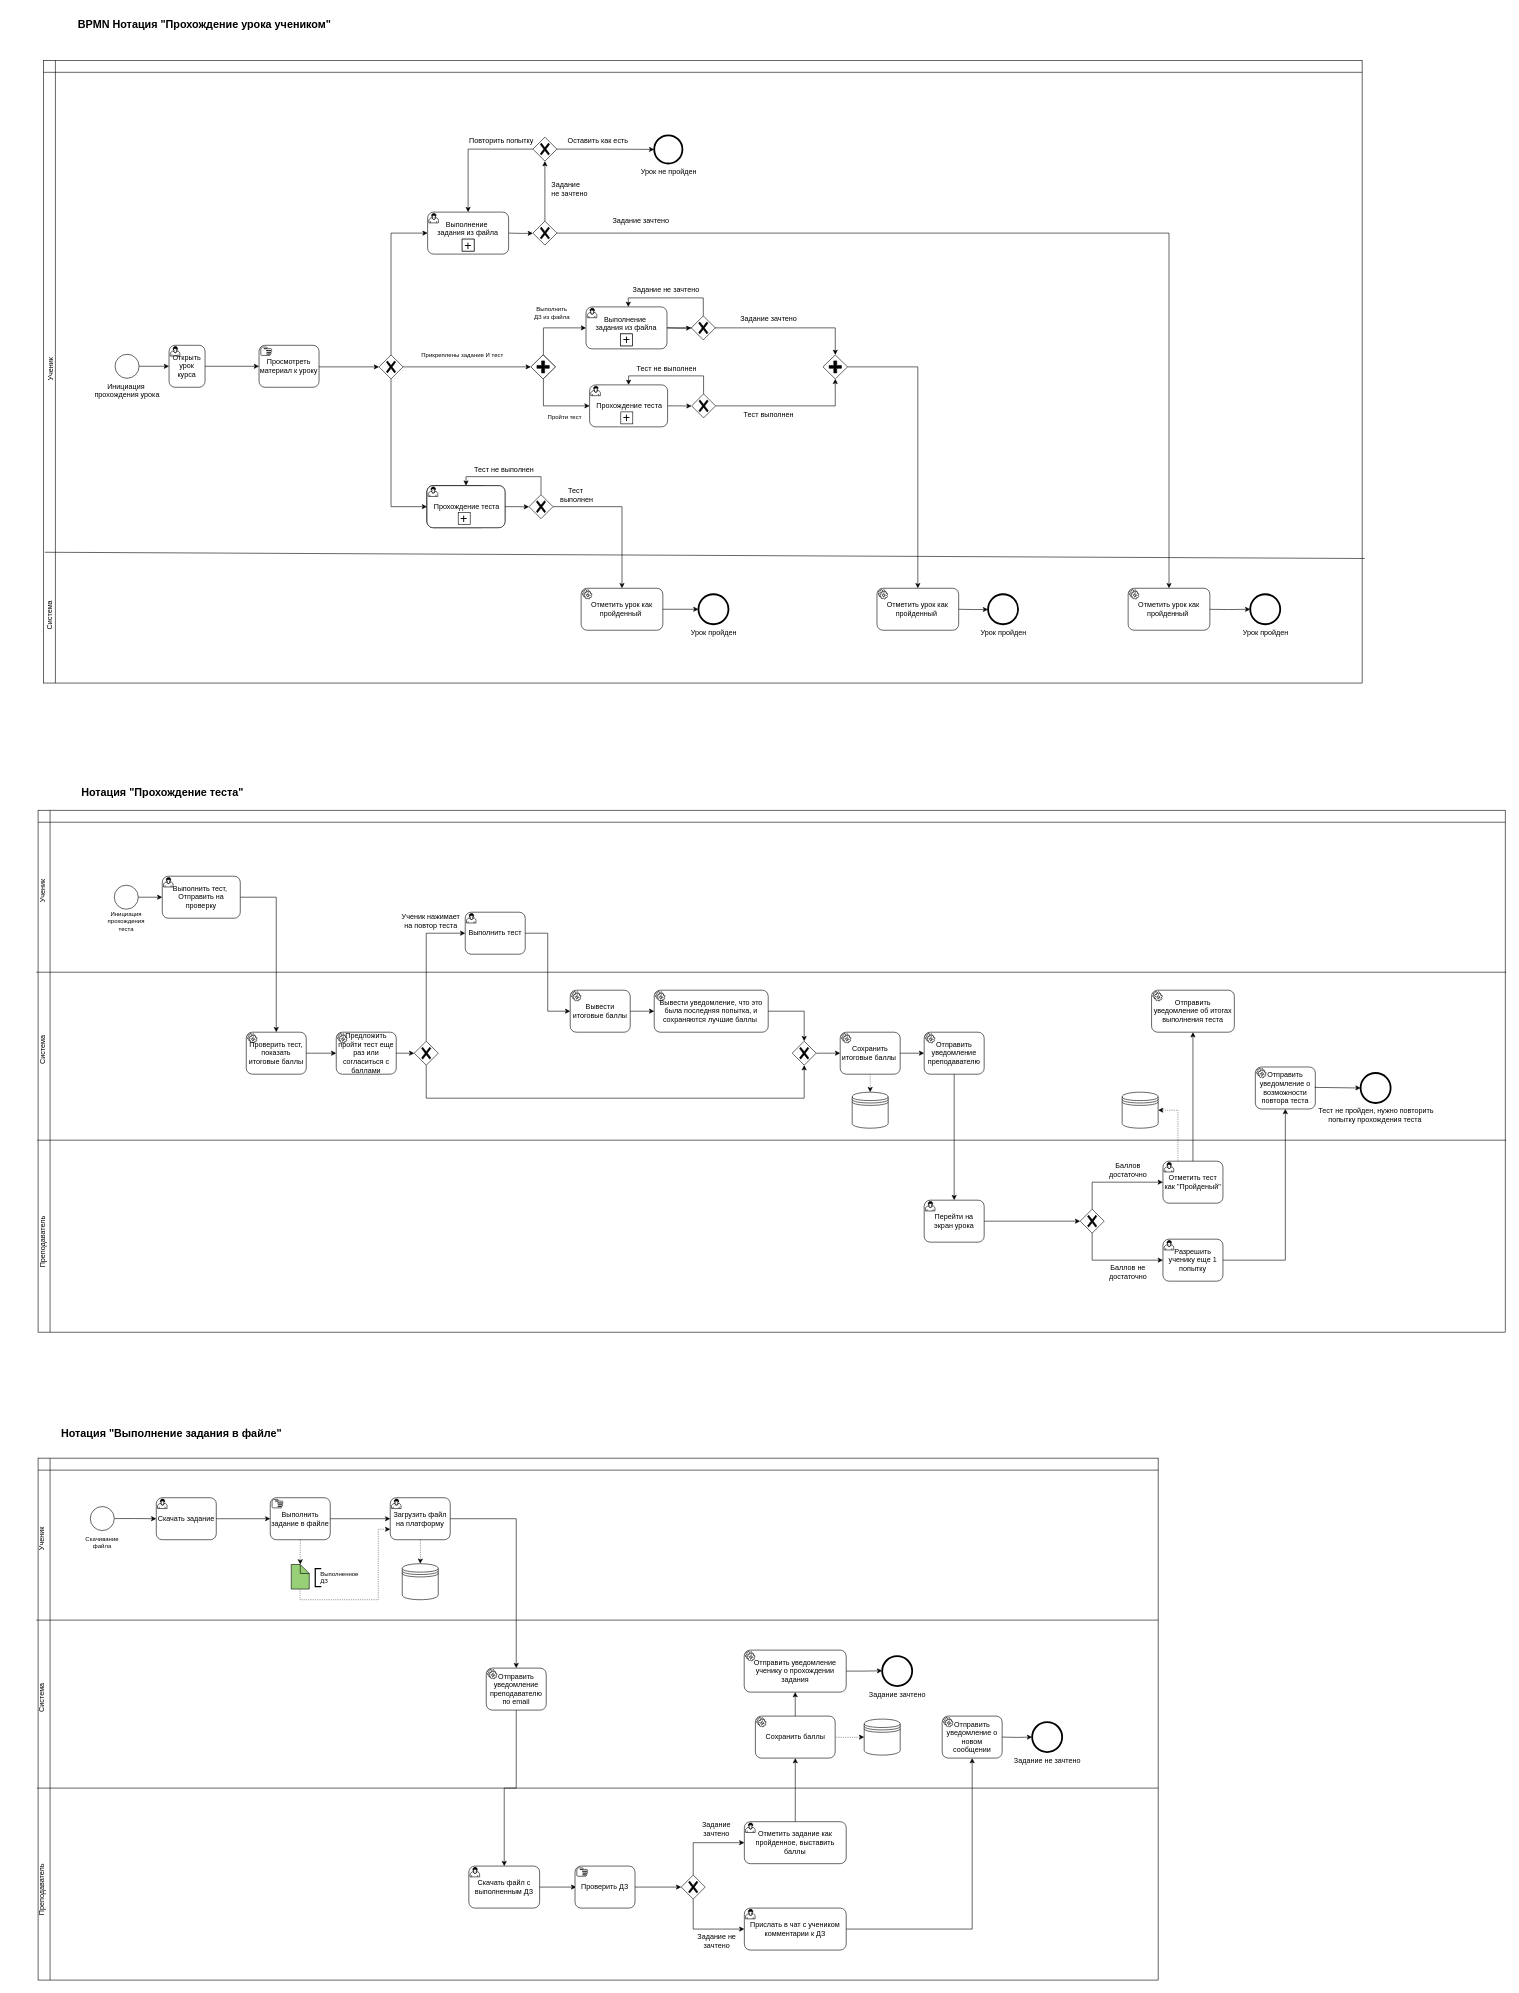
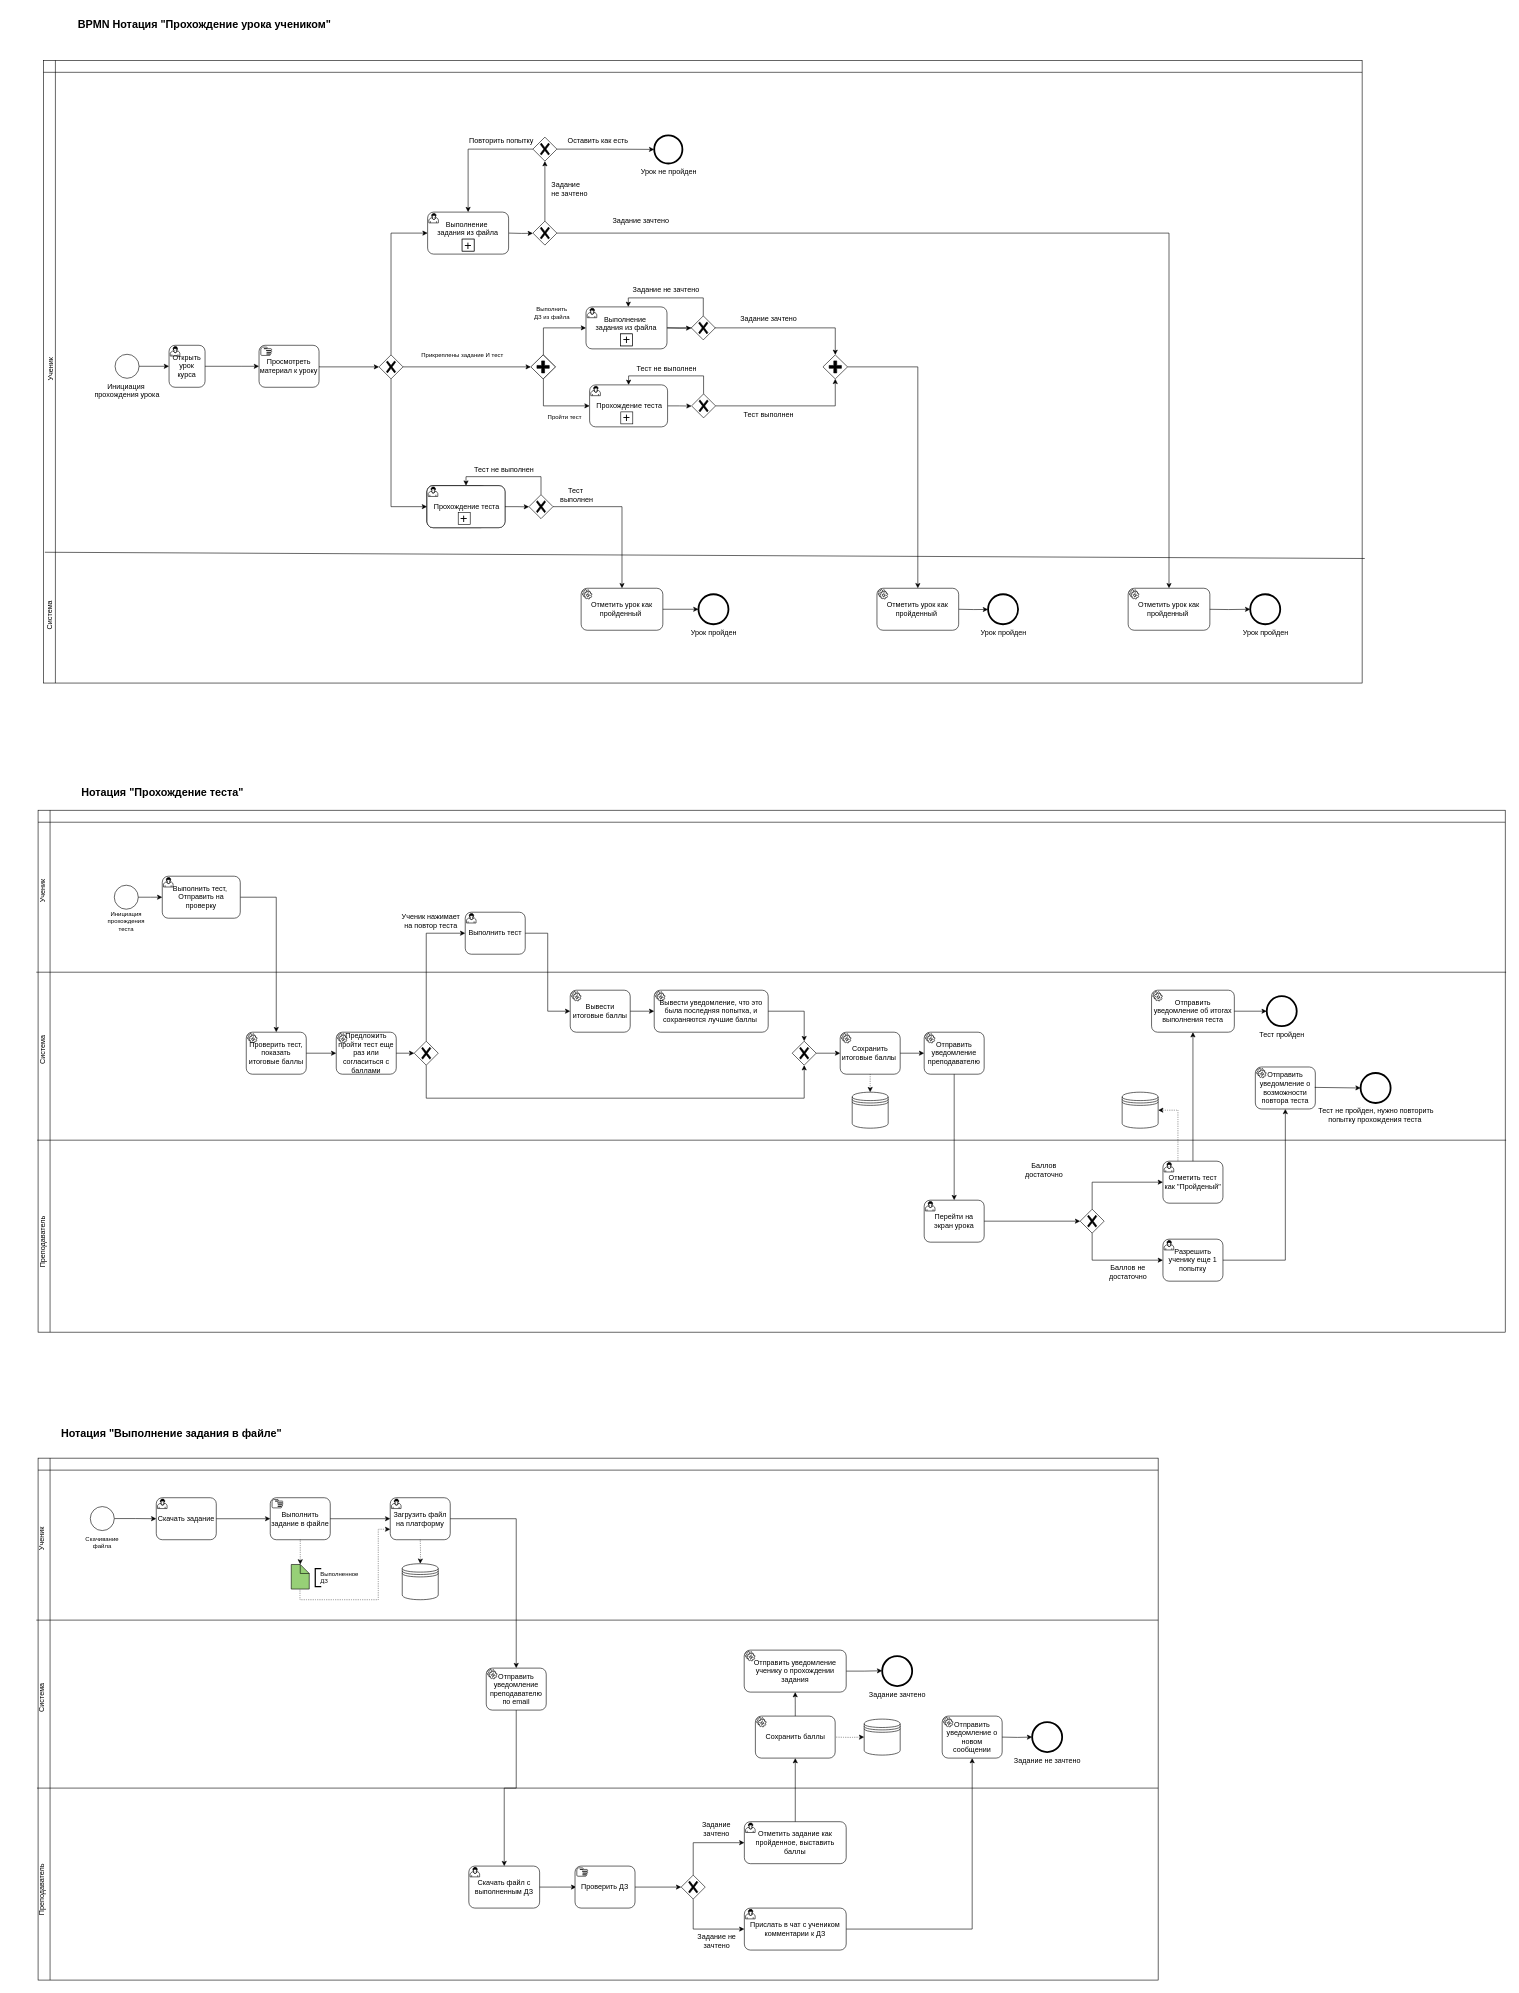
edge "Отправить уведомление об итогах выполнения теста" -> "Тест пройден": added
node "Тест пройден": added
node "Баллов достаточно": moved (1128, 1170) -> (1044, 1170)
